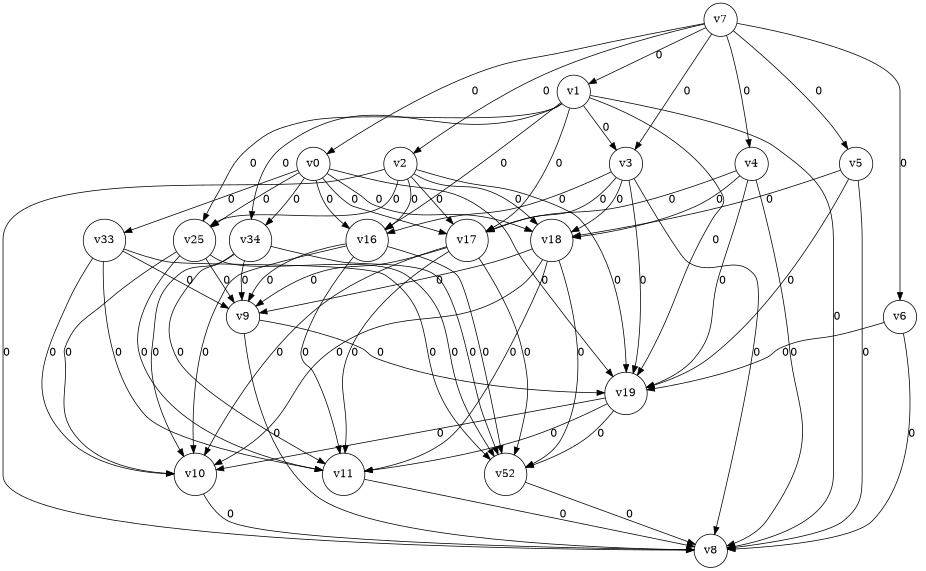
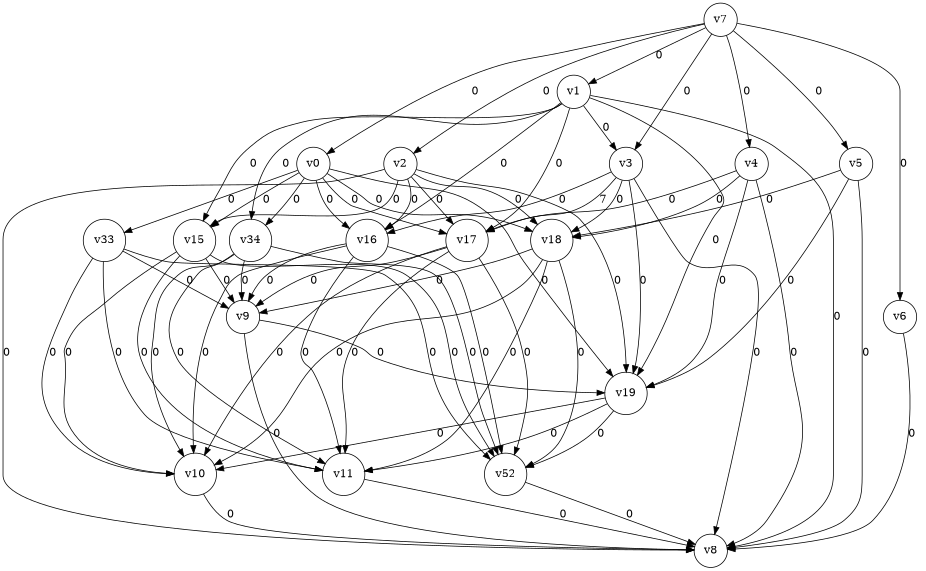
edge "v3" -> "v17": label "0" -> "7"
node "v25": label "v25" -> "v15"
edge "v6" -> "v19": removed, label "0"
